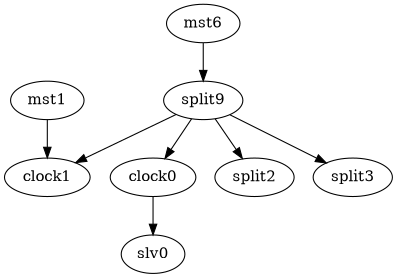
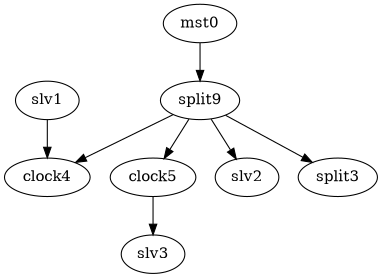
node "mst6": label "mst6" -> "mst0"
node "mst1": label "mst1" -> "slv1"
node "clock1": label "clock1" -> "clock4"
node "clock0": label "clock0" -> "clock5"
node "split2": label "split2" -> "slv2"
node "slv0": label "slv0" -> "slv3"
